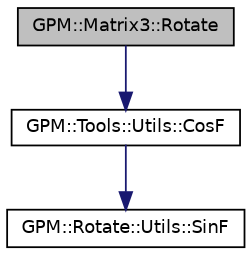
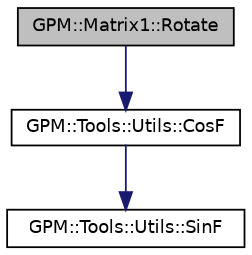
node "GPM::Matrix3::Rotate": label "GPM::Matrix3::Rotate" -> "GPM::Matrix1::Rotate"
node "GPM::Rotate::Utils::SinF": label "GPM::Rotate::Utils::SinF" -> "GPM::Tools::Utils::SinF"
